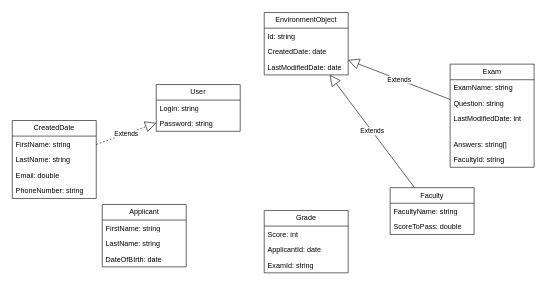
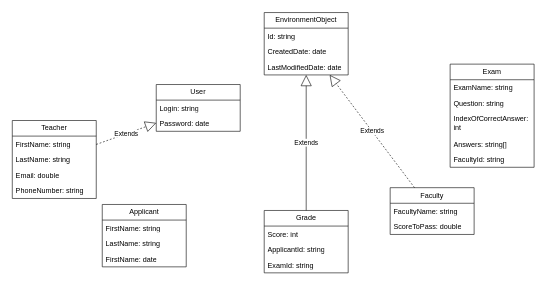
edge "Exam" -> "EnvironmentObject": removed, label "Extends"
node "LastModifiedDate: int": label "LastModifiedDate: int" -> "IndexOfCorrectAnswer: int"
node "Password: string": label "Password: string" -> "Password: date"
node "CreatedDate": label "CreatedDate" -> "Teacher"
edge "Grade" -> "EnvironmentObject": added, label "Extends"
edge "Faculty" -> "EnvironmentObject": style solid -> dashed
node "ApplicantId: date": label "ApplicantId: date" -> "ApplicantId: string"
node "DateOfBIrth: date": label "DateOfBIrth: date" -> "FirstName: date"
